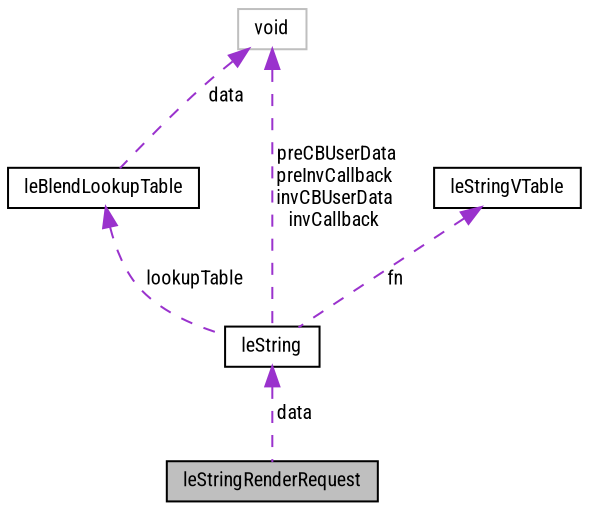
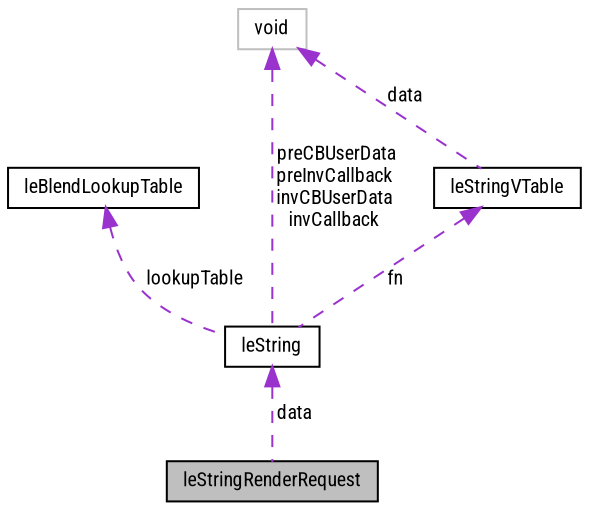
edge "leBlendLookupTable" -> "void": now "leStringVTable" -> "void"
